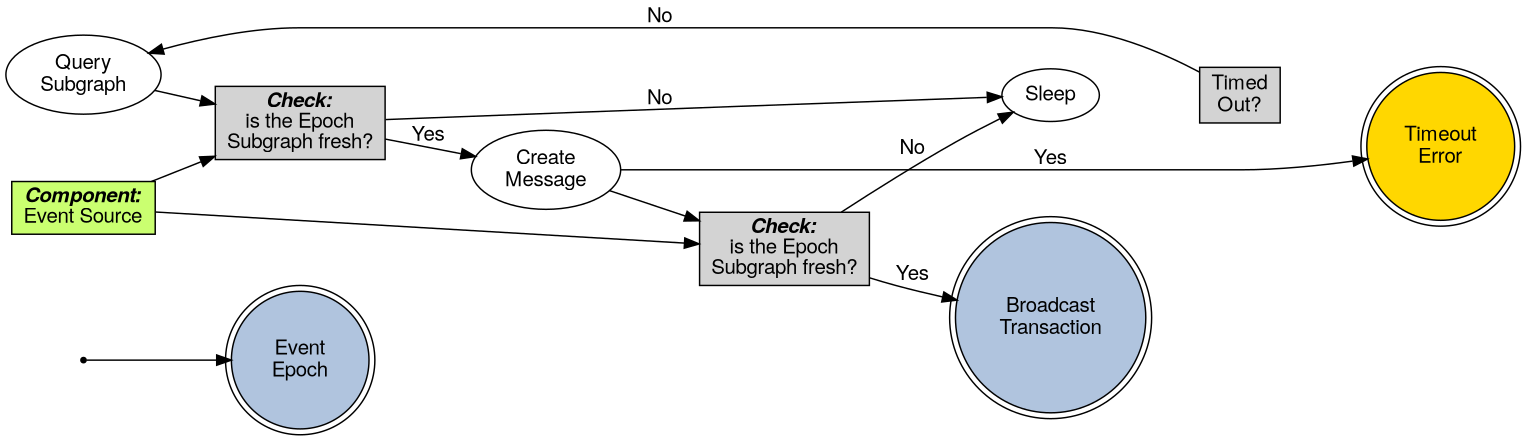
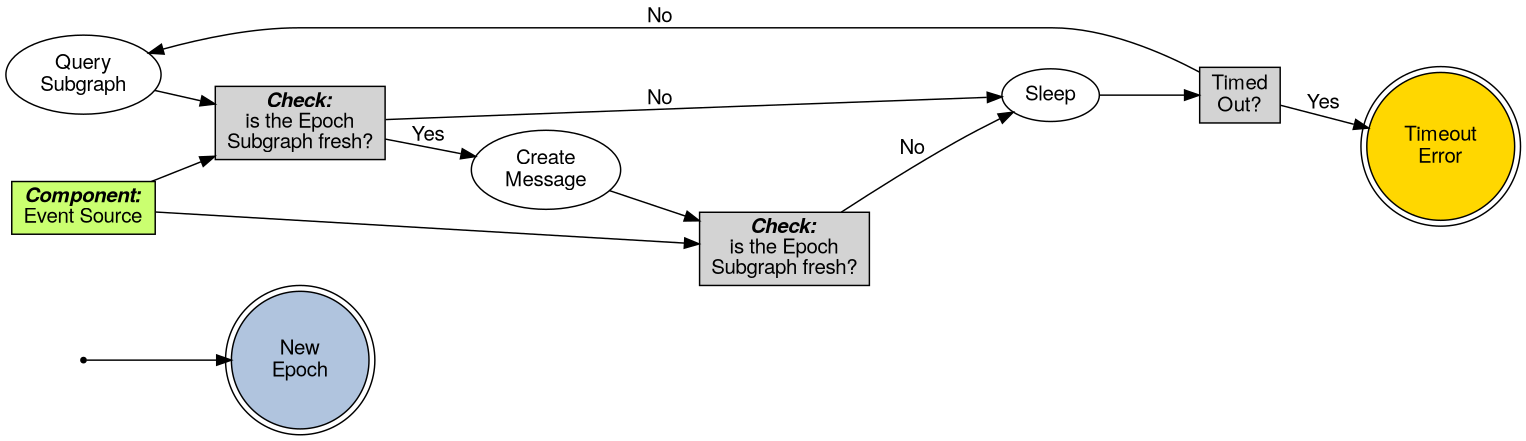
edge "Sleep" -> "Timed Out?": added
edge "Create Message" -> "Timeout Error": now "Timed Out?" -> "Timeout Error"
node "Broadcast Transaction": removed
node "Event Epoch": label "Event Epoch" -> "New Epoch"
